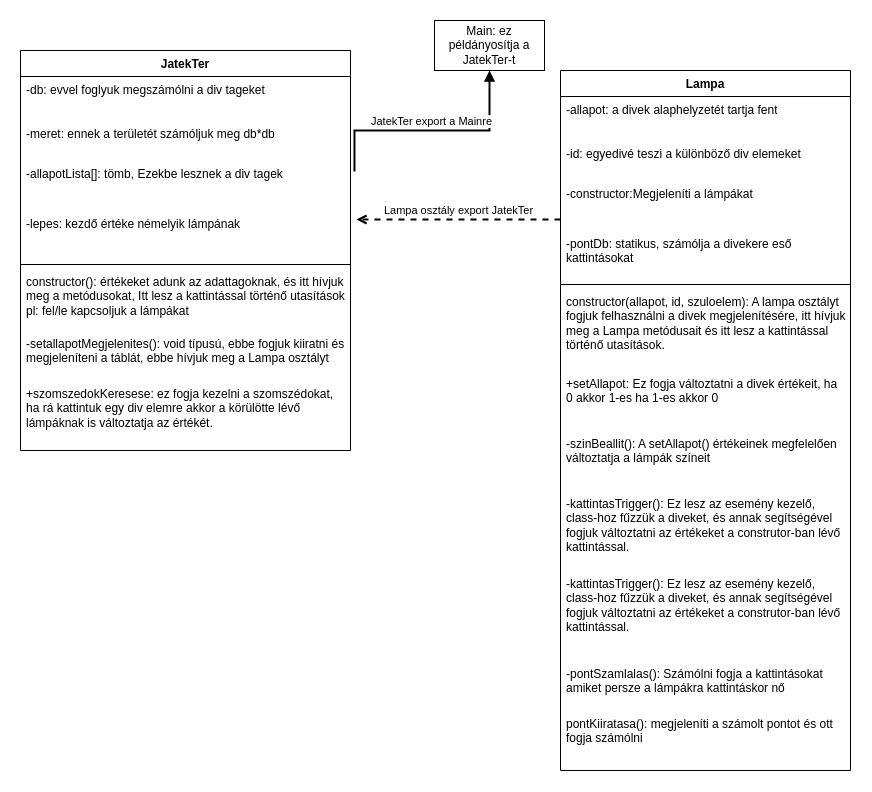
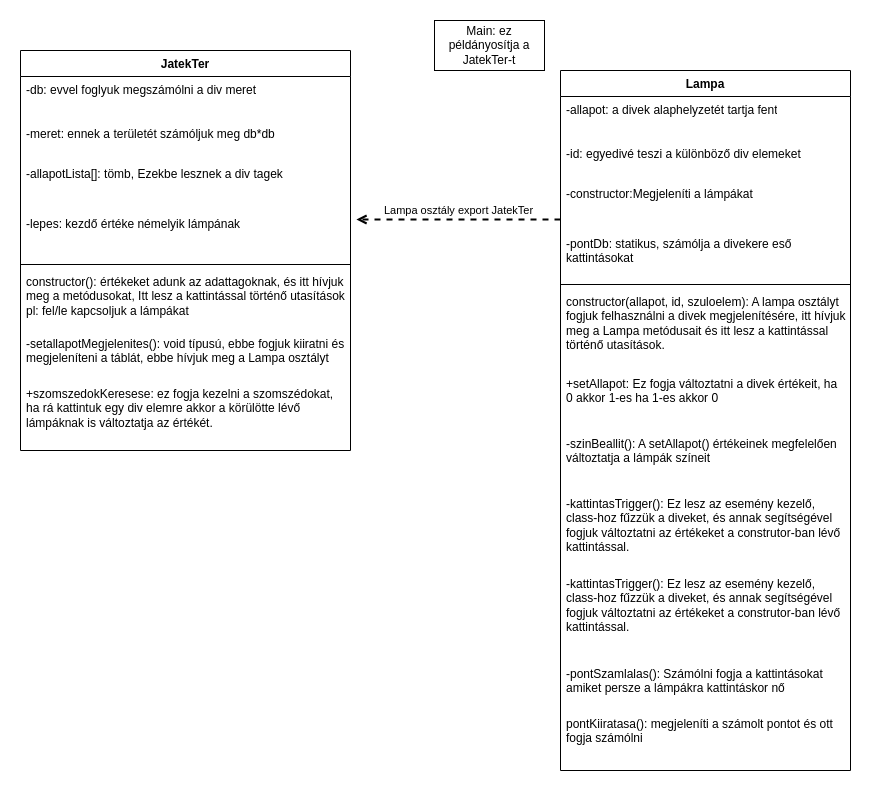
node "-db: evvel foglyuk megszámólni a div tageket": label "-db: evvel foglyuk megszámólni a div tageket" -> "-db: evvel foglyuk megszámólni a div meret"
edge "-allapotLista[]: tömb, Ezekbe lesznek a div tagek" -> "Main: ez példányosítja a JatekTer-t": removed, label "JatekTer export a Mainre"
